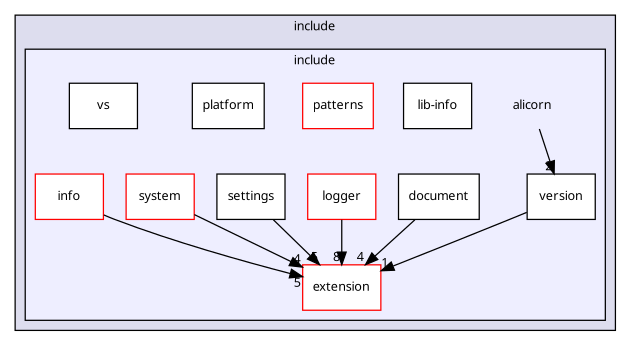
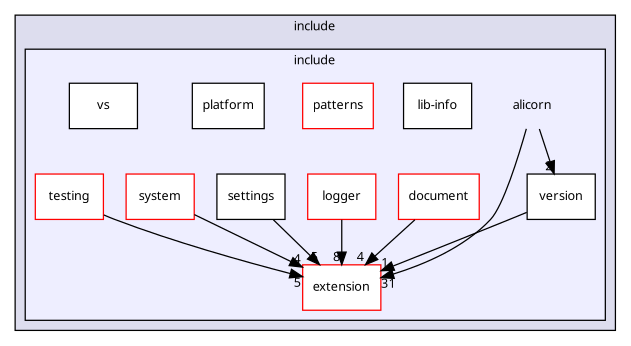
node "info": label "info" -> "testing"
node "document": color black -> red
edge "alicorn" -> "extension": added
